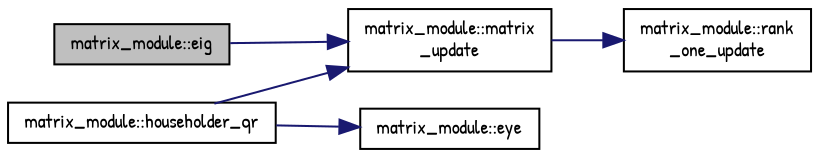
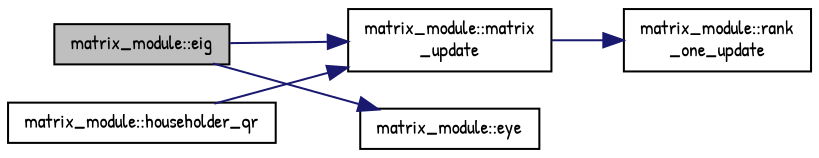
edge "matrix_module::householder_qr" -> "matrix_module::eye": now "matrix_module::eig" -> "matrix_module::eye"
